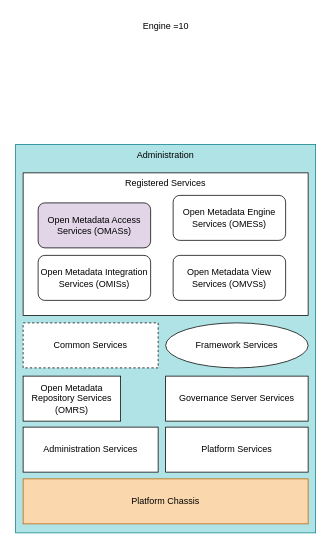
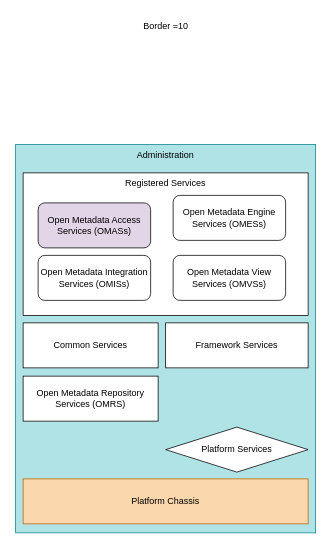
node "Engine =10": label "Engine =10" -> "Border =10"
node "Common Services": style dashed -> solid
node "Framework Services": shape ellipse -> rectangle
node "Open Metadata Repository Services (OMRS)": size 98x45 -> 135x45
node "Governance Server Services": removed
node "Administration Services": removed
node "Platform Services": shape rectangle -> diamond
